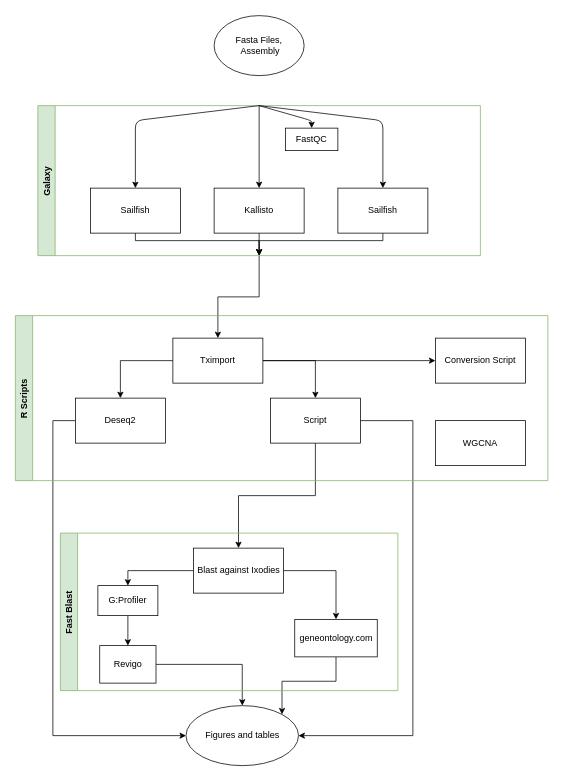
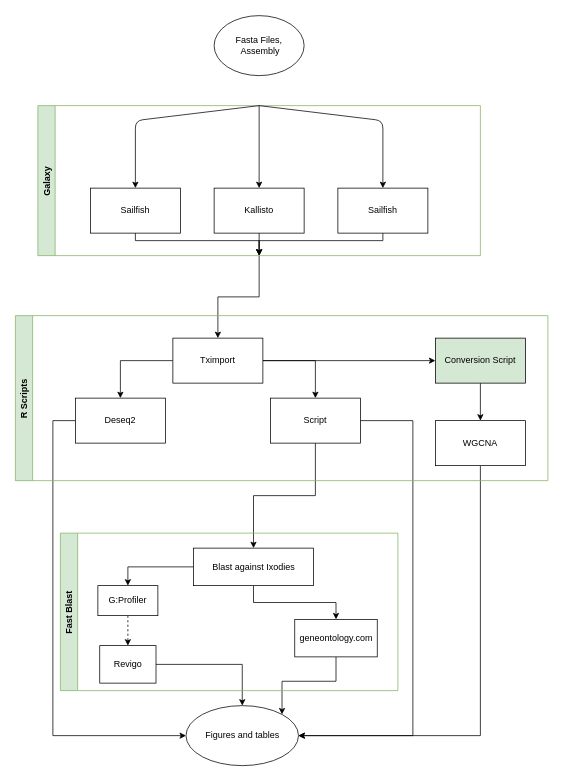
edge "Galaxy" -> "FastQC": removed
node "FastQC": removed
node "Conversion Script": fillcolor #ffffff -> #d5e8d4
edge "Conversion Script" -> "WGCNA": added
node "Blast against Ixodies": size 90x45 -> 120x38
edge "G:Profiler" -> "Revigo": style solid -> dashed
edge "WGCNA" -> "Figures and tables": added
